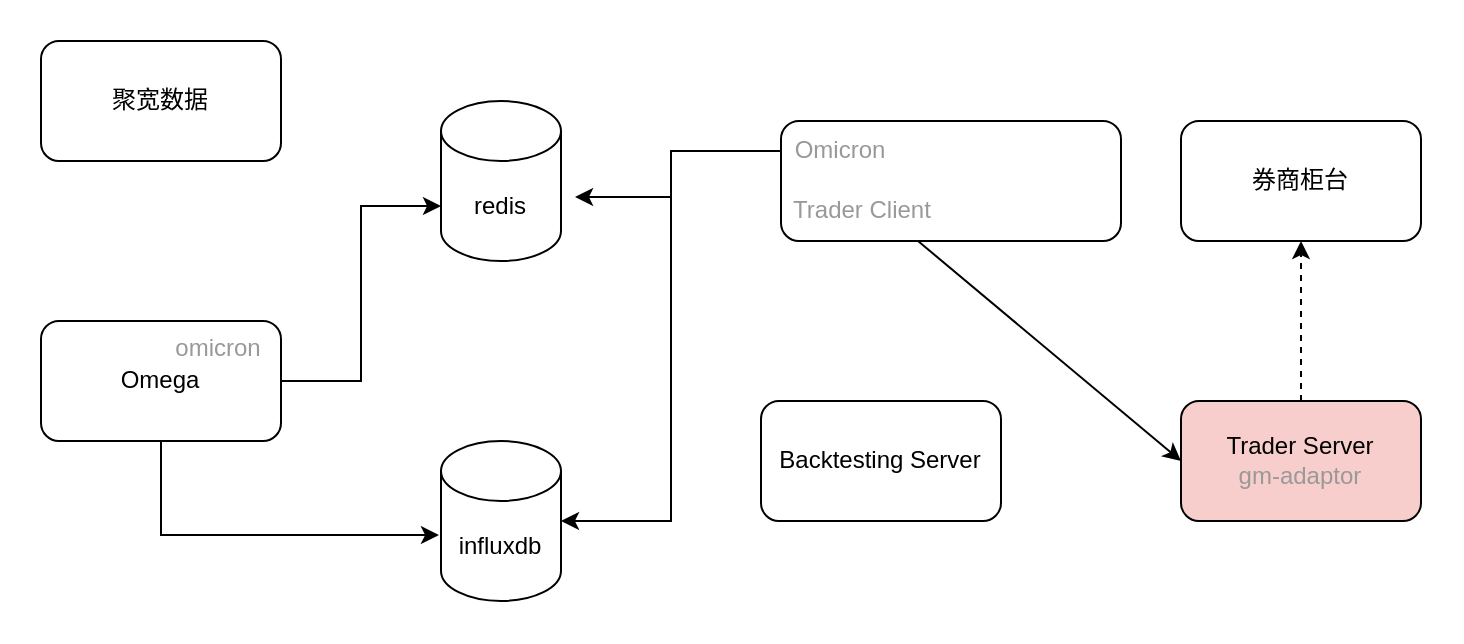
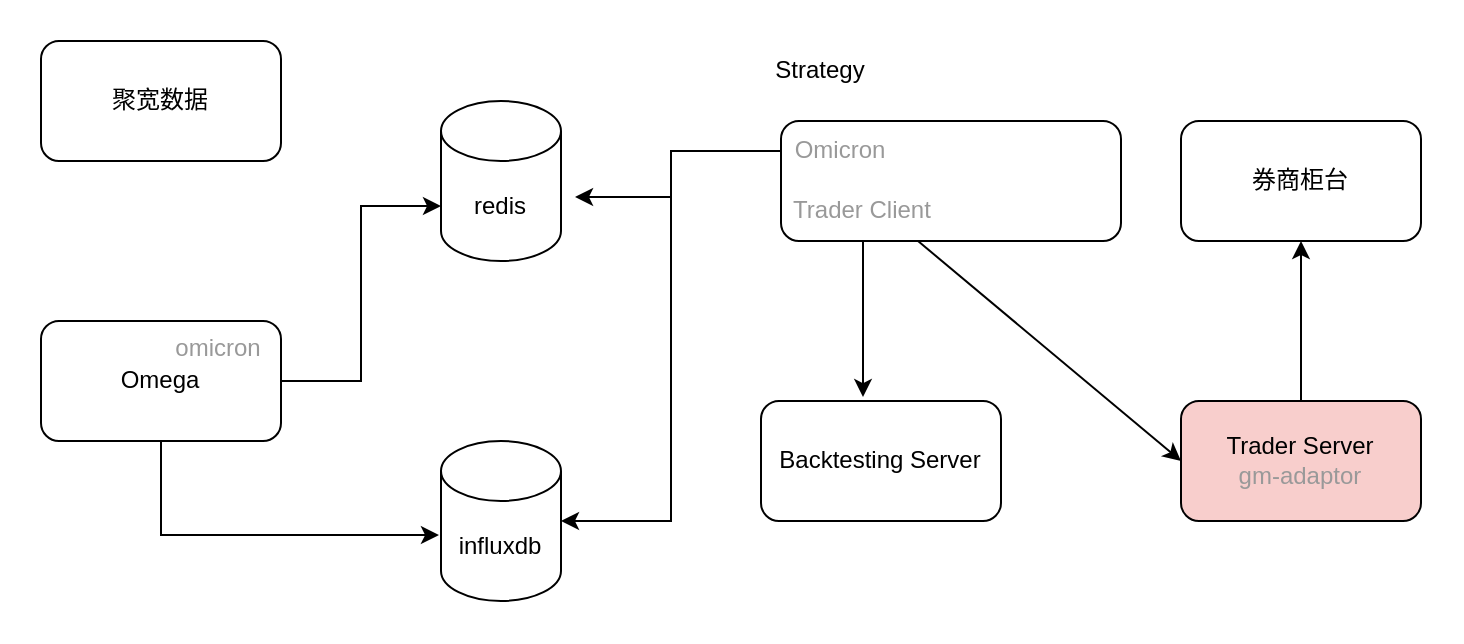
node "Strategy": added
edge "Trader Client" -> "Backtesting Server": added
edge "Trader Server gm-adaptor" -> "券商柜台": style dashed -> solid
